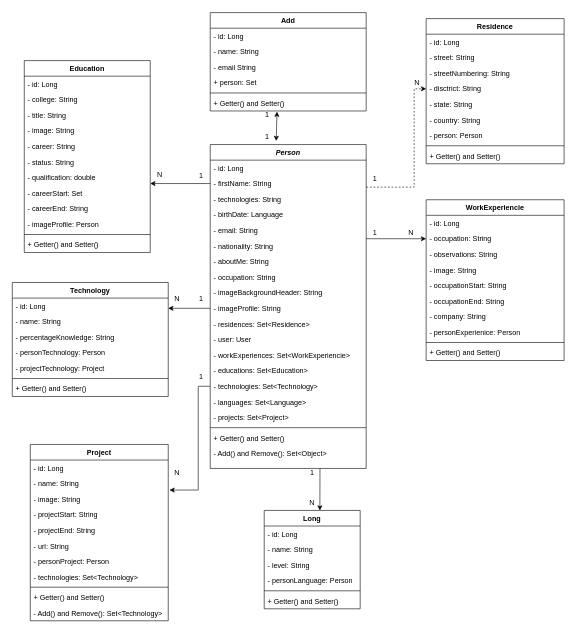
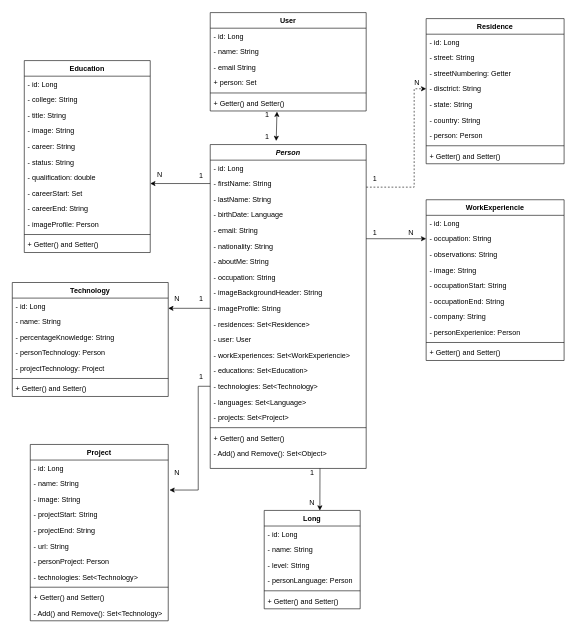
node "Add": label "Add" -> "User"
node "- streetNumbering: String": label "- streetNumbering: String" -> "- streetNumbering: Getter"
node "- technologies: String": label "- technologies: String" -> "- lastName: String"
